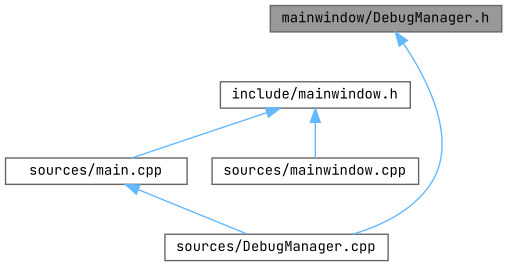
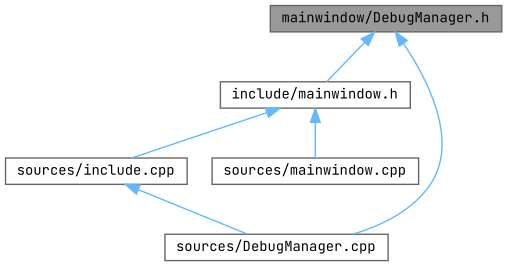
edge "include/mainwindow.h" -> "mainwindow/DebugManager.h": added
node "sources/main.cpp": label "sources/main.cpp" -> "sources/include.cpp"
